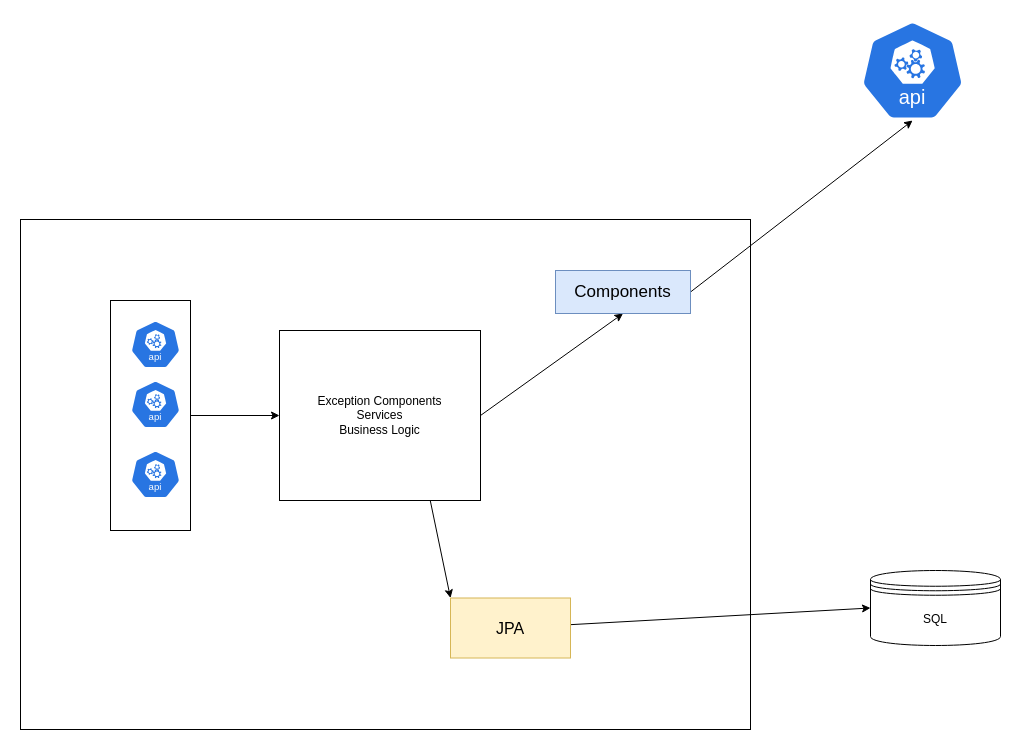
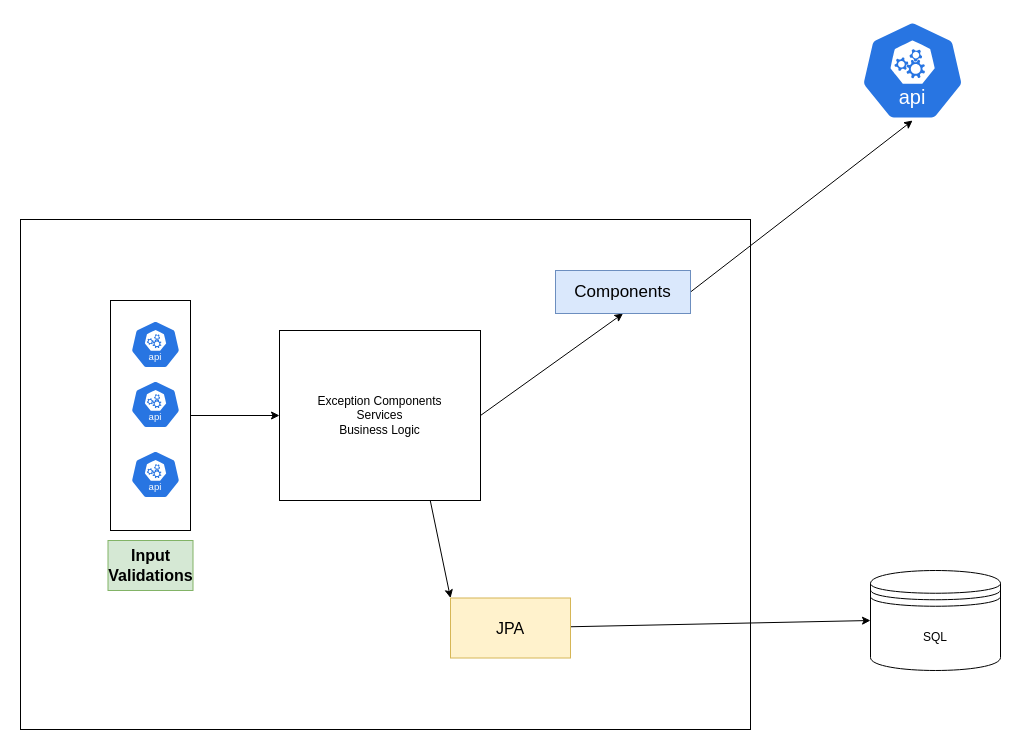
node "Input Validations": added
node "SQL": size 130x75 -> 130x100
